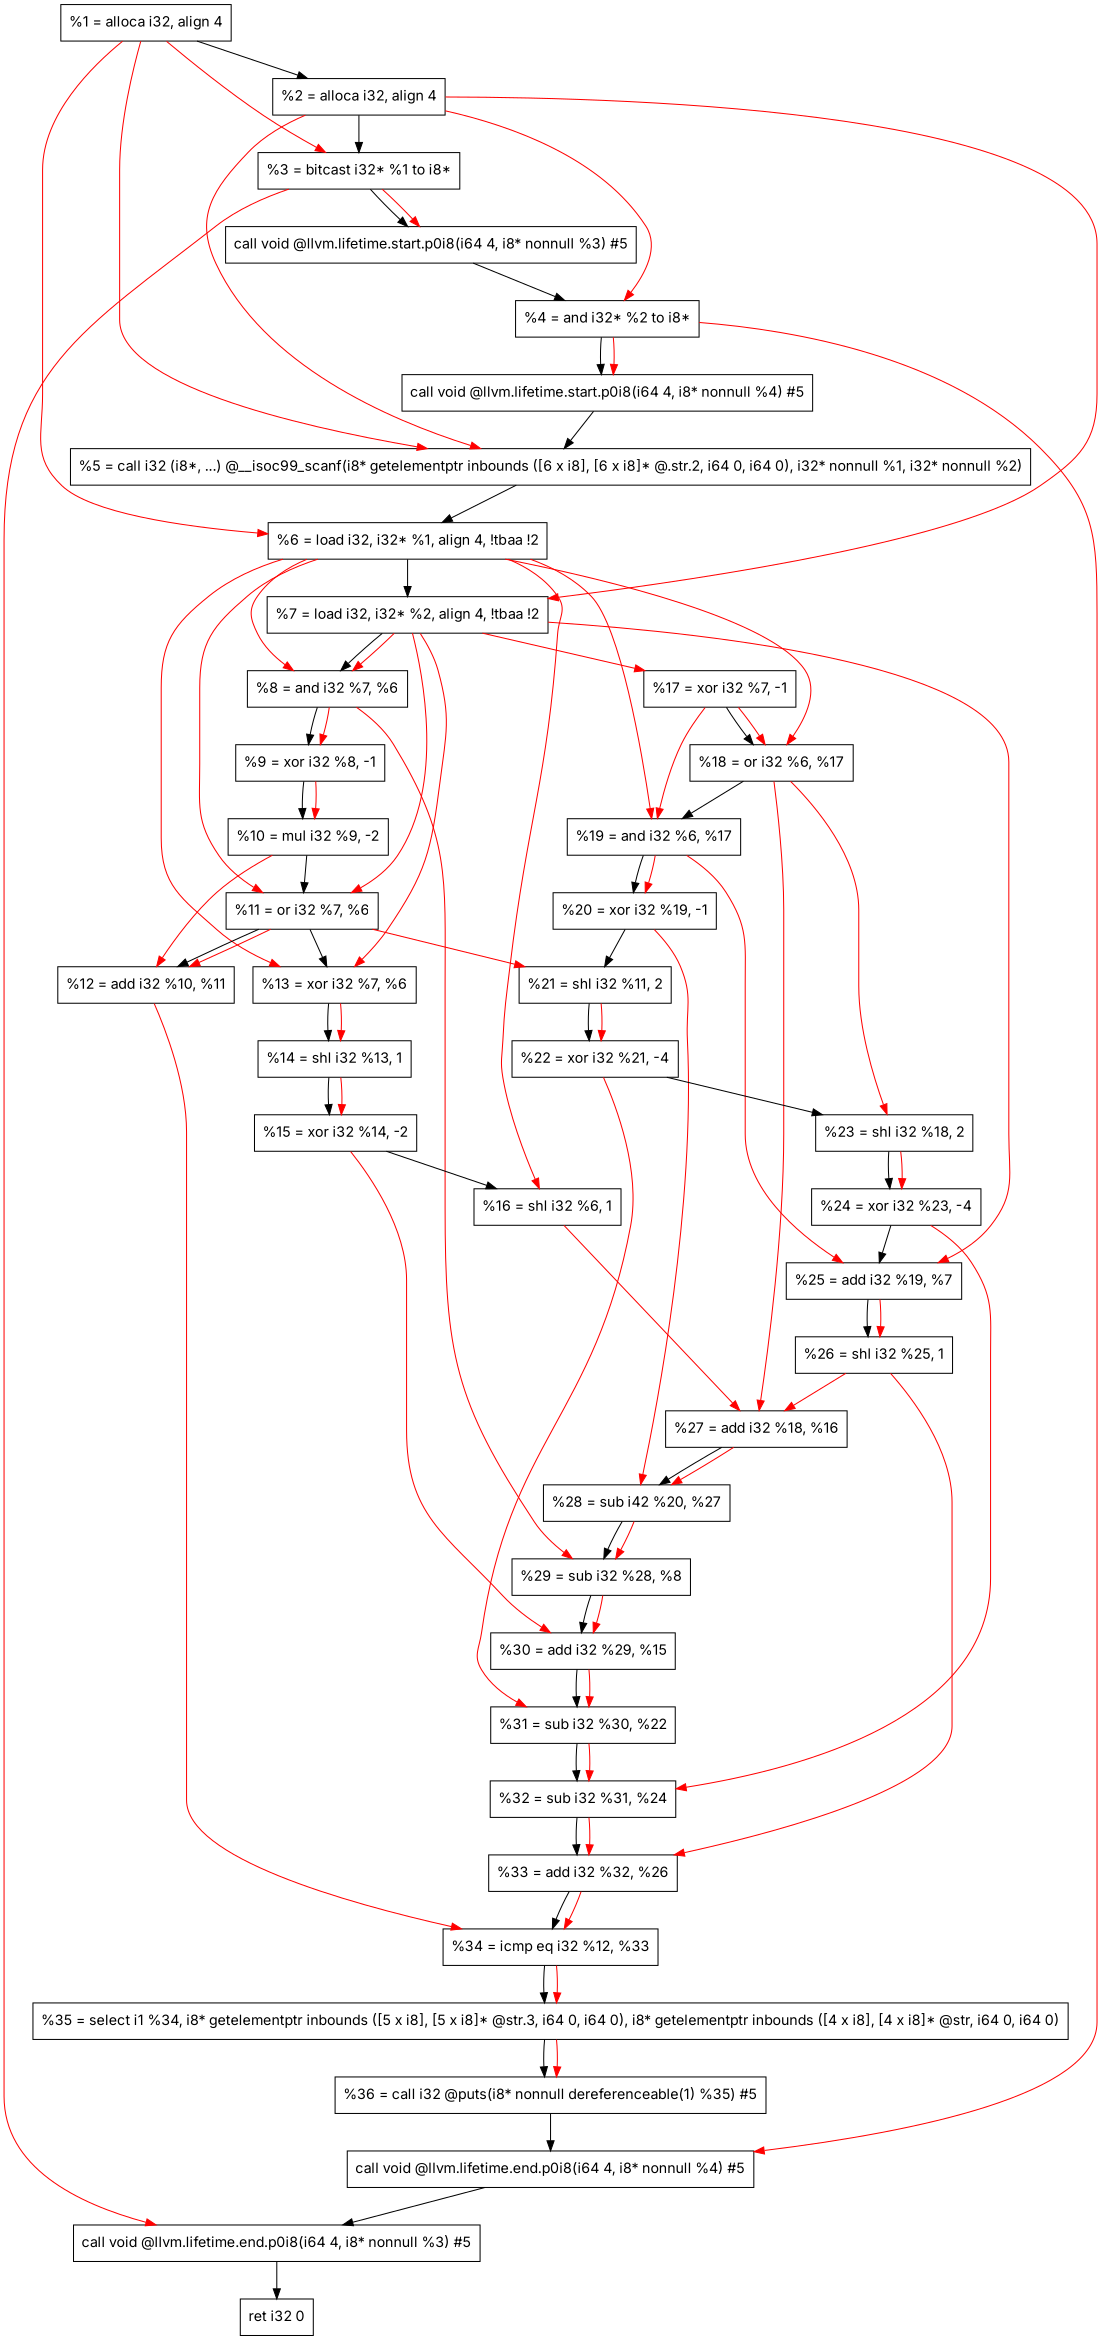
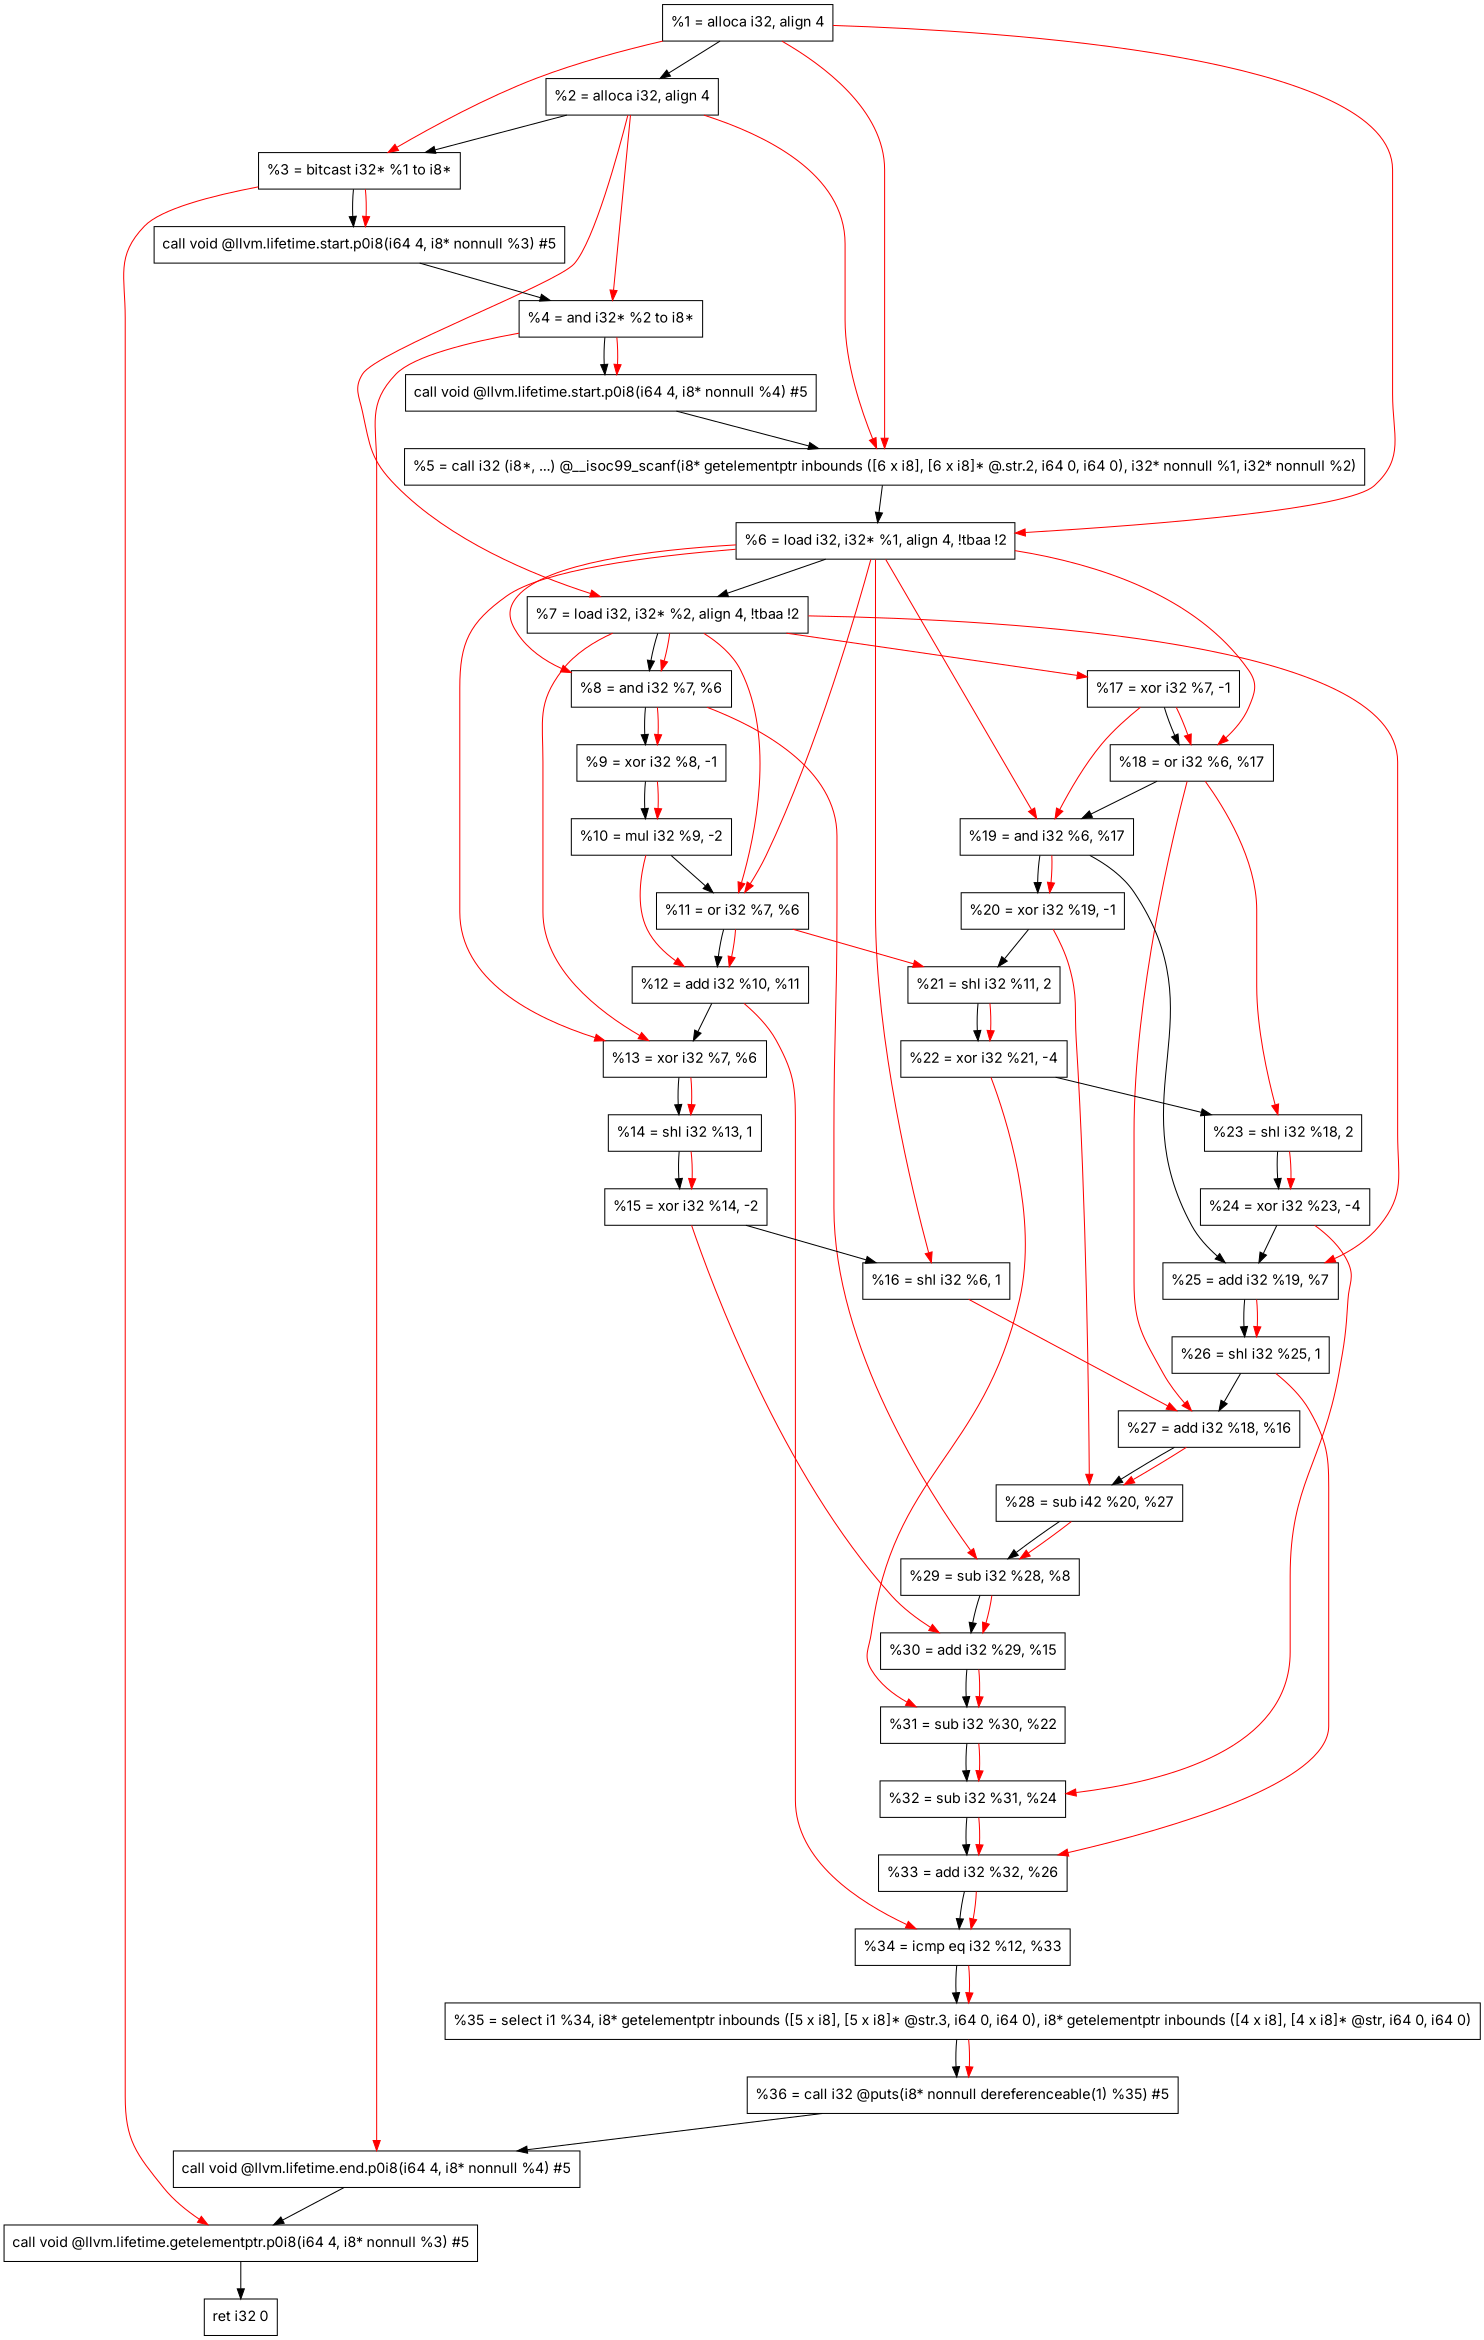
edge "%11 = or i32 %7, %6" -> "%13 = xor i32 %7, %6": now "%12 = add i32 %10, %11" -> "%13 = xor i32 %7, %6"
edge "%19 = and i32 %6, %17" -> "%25 = add i32 %19, %7": color red -> black
edge "%26 = shl i32 %25, 1" -> "%27 = add i32 %18, %16": color red -> black
node "call void @llvm.lifetime.end.p0i8(i64 4, i8* nonnull %3) #5": label "call void @llvm.lifetime.end.p0i8(i64 4, i8* nonnull %3) #5" -> "call void @llvm.lifetime.getelementptr.p0i8(i64 4, i8* nonnull %3) #5"
